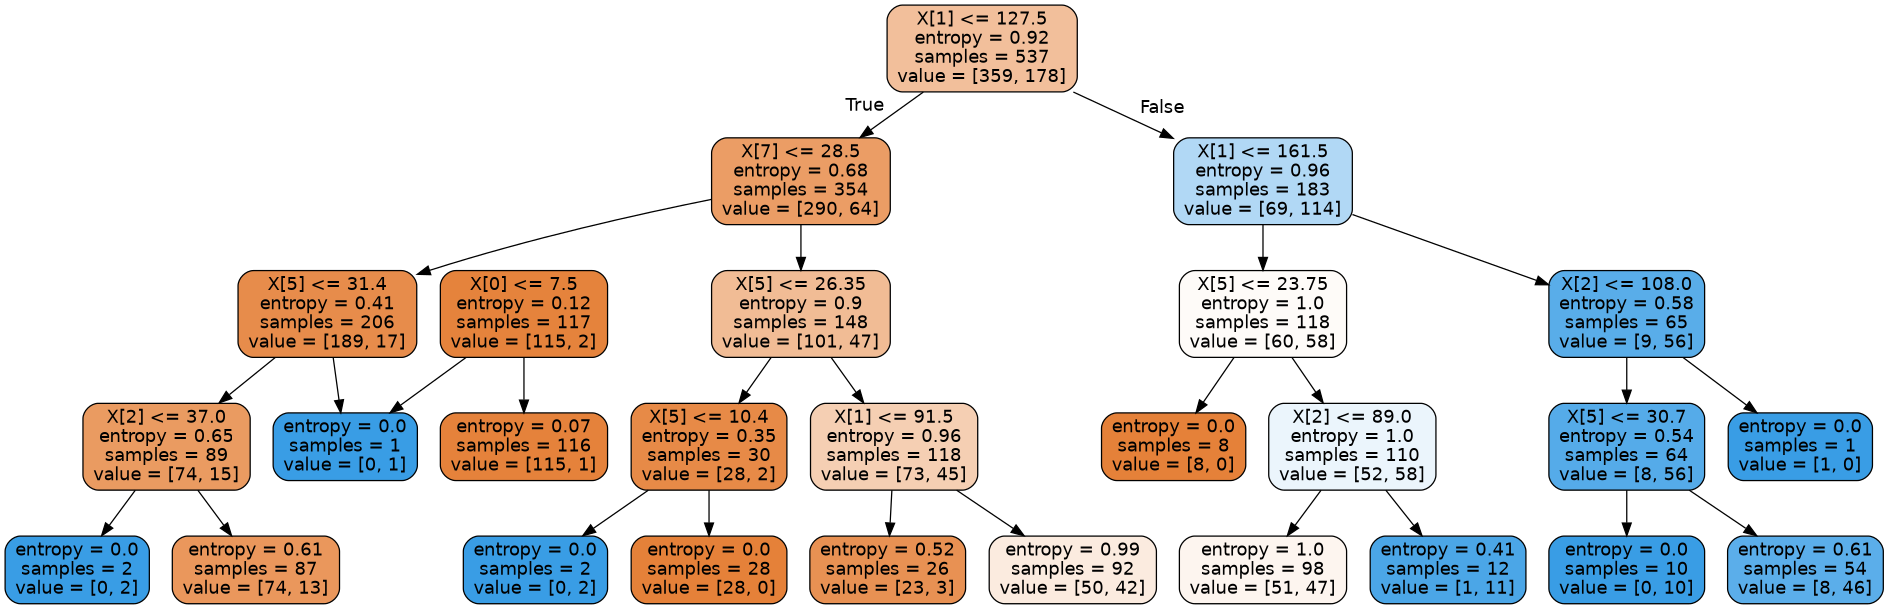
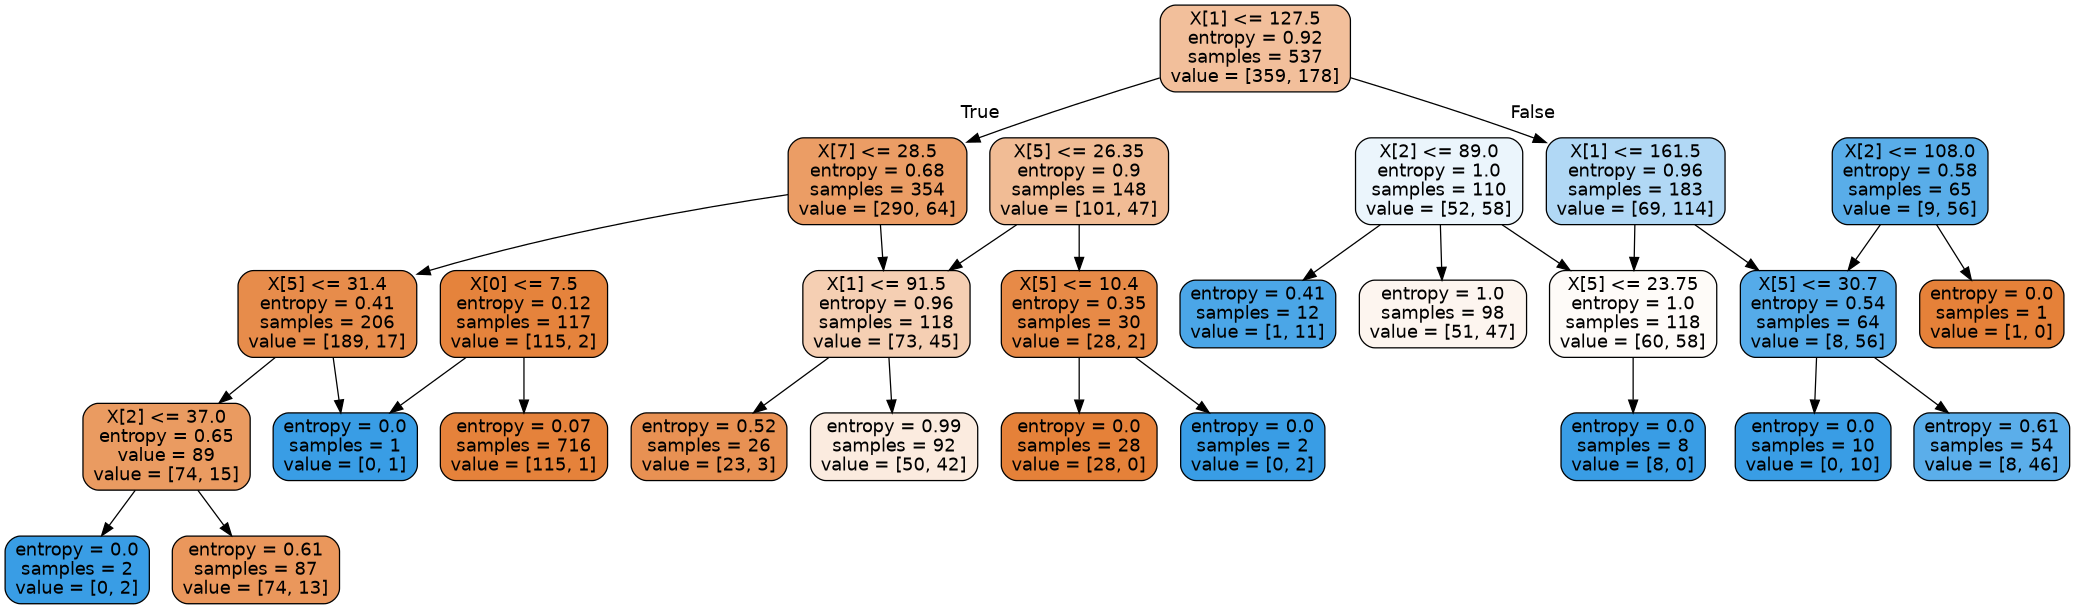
edge "X[7] <= 28.5 entropy = 0.68 samples = 354 value = [290, 64]" -> "X[5] <= 26.35 entropy = 0.9 samples = 148 value = [101, 47]": now "X[7] <= 28.5 entropy = 0.68 samples = 354 value = [290, 64]" -> "X[1] <= 91.5 entropy = 0.96 samples = 118 value = [73, 45]"
edge "X[1] <= 161.5 entropy = 0.96 samples = 183 value = [69, 114]" -> "X[2] <= 108.0 entropy = 0.58 samples = 65 value = [9, 56]": now "X[1] <= 161.5 entropy = 0.96 samples = 183 value = [69, 114]" -> "X[5] <= 30.7 entropy = 0.54 samples = 64 value = [8, 56]"
edge "X[5] <= 23.75 entropy = 1.0 samples = 118 value = [60, 58]" -> "X[2] <= 89.0 entropy = 1.0 samples = 110 value = [52, 58]": reversed
node "X[2] <= 37.0 entropy = 0.65 samples = 89 value = [74, 15]": label "X[2] <= 37.0 entropy = 0.65 samples = 89 value = [74, 15]" -> "X[2] <= 37.0 entropy = 0.65 value = 89 value = [74, 15]"
node "entropy = 0.07 samples = 116 value = [115, 1]": label "entropy = 0.07 samples = 116 value = [115, 1]" -> "entropy = 0.07 samples = 716 value = [115, 1]"
node "entropy = 0.0 samples = 8 value = [8, 0]": fillcolor #e58139 -> #399de5
node "entropy = 0.0 samples = 1 value = [1, 0]": fillcolor #399de5 -> #e58139
